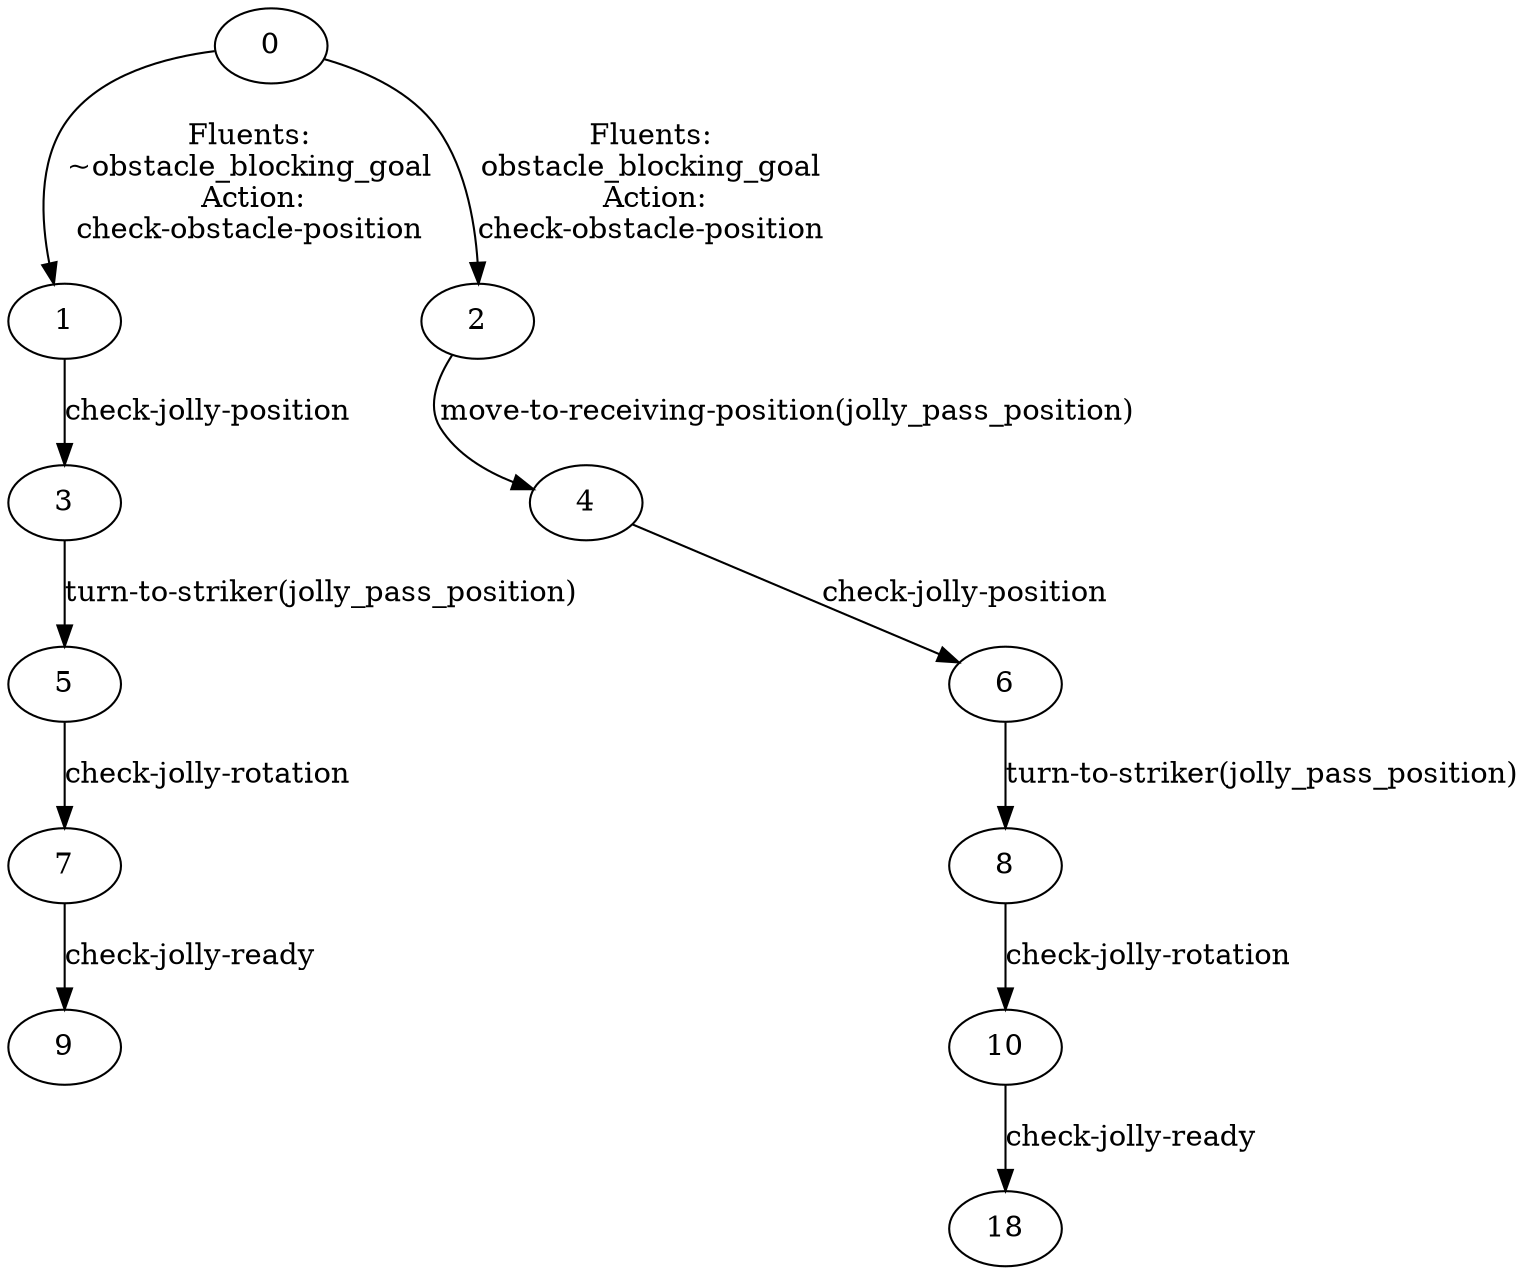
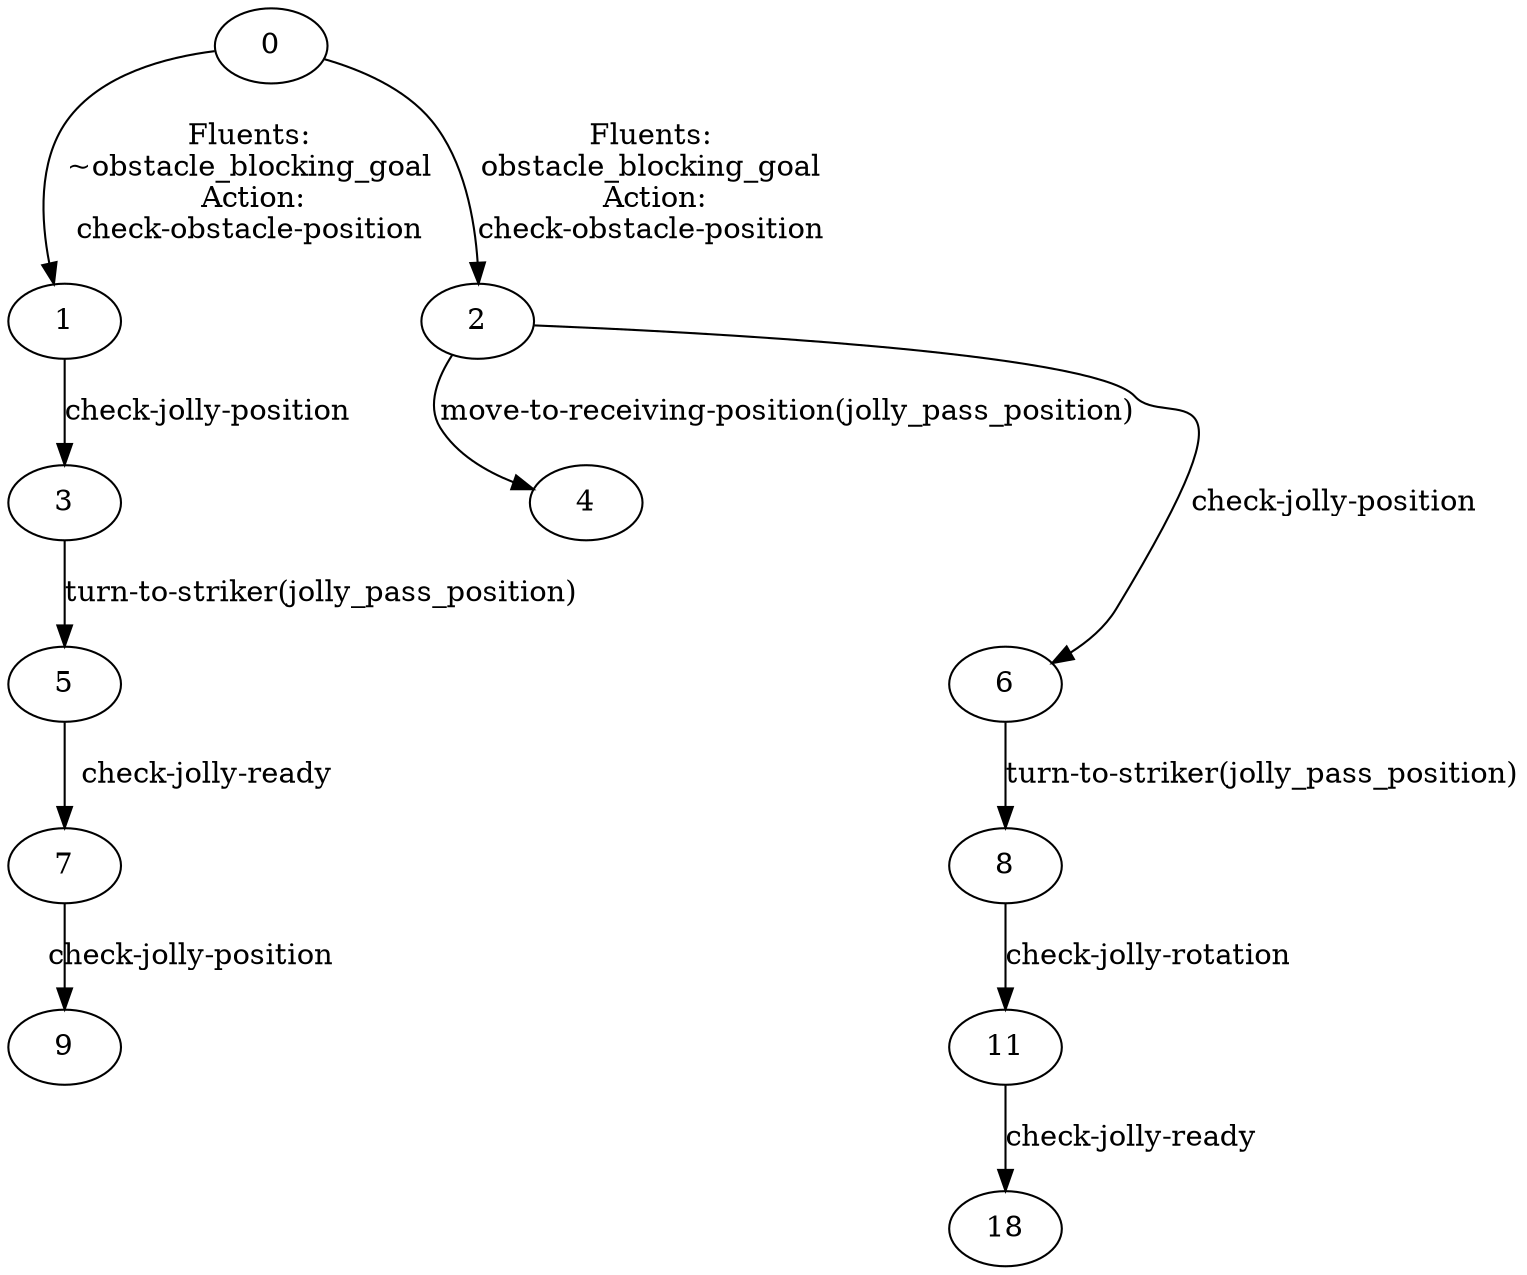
edge "4" -> "6": now "2" -> "6"
edge "5" -> "7": label "check-jolly-rotation" -> "check-jolly-ready"
edge "7" -> "9": label "check-jolly-ready" -> "check-jolly-position"
node "10": label "10" -> "11"
